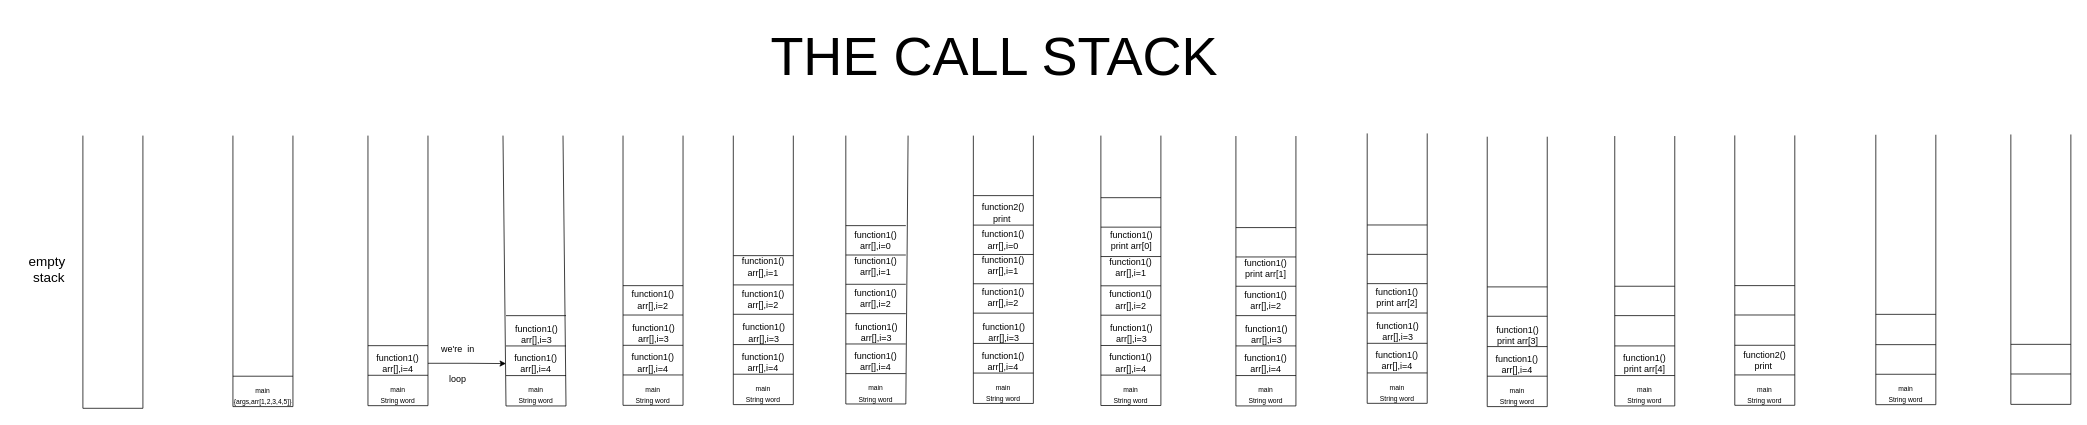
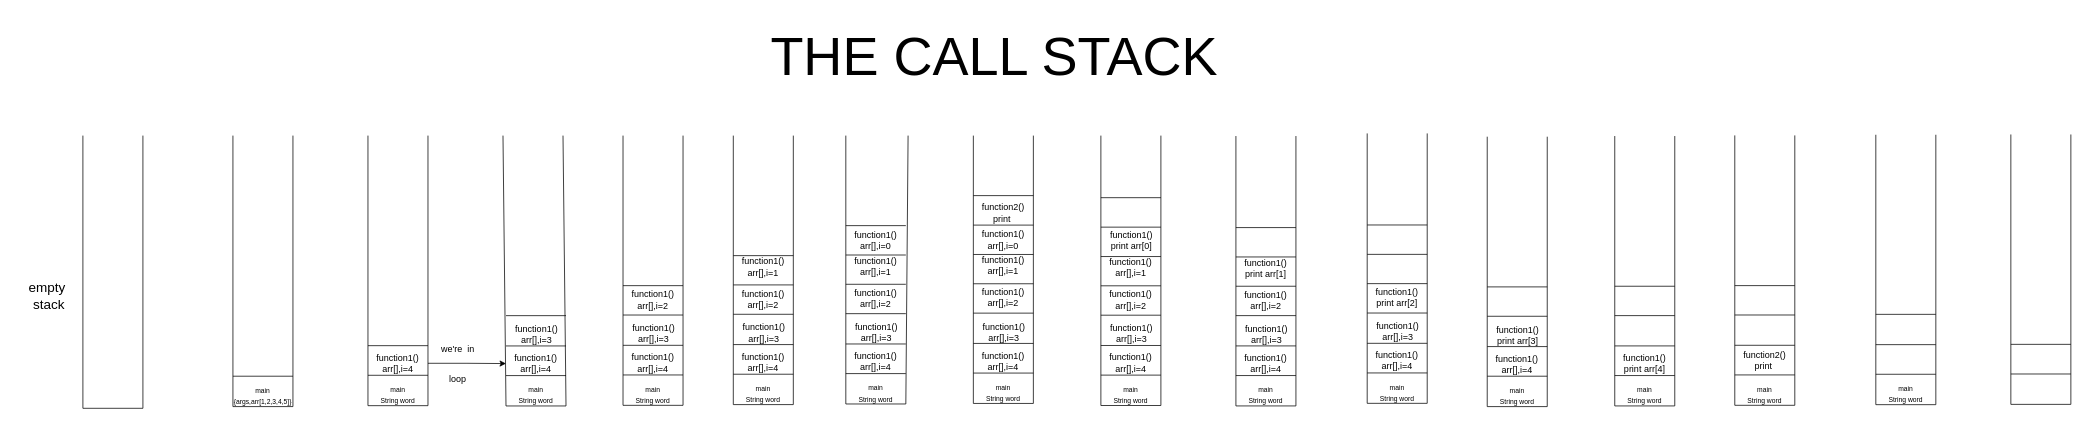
node "empty stack": moved (49, 270) -> (49, 296)
